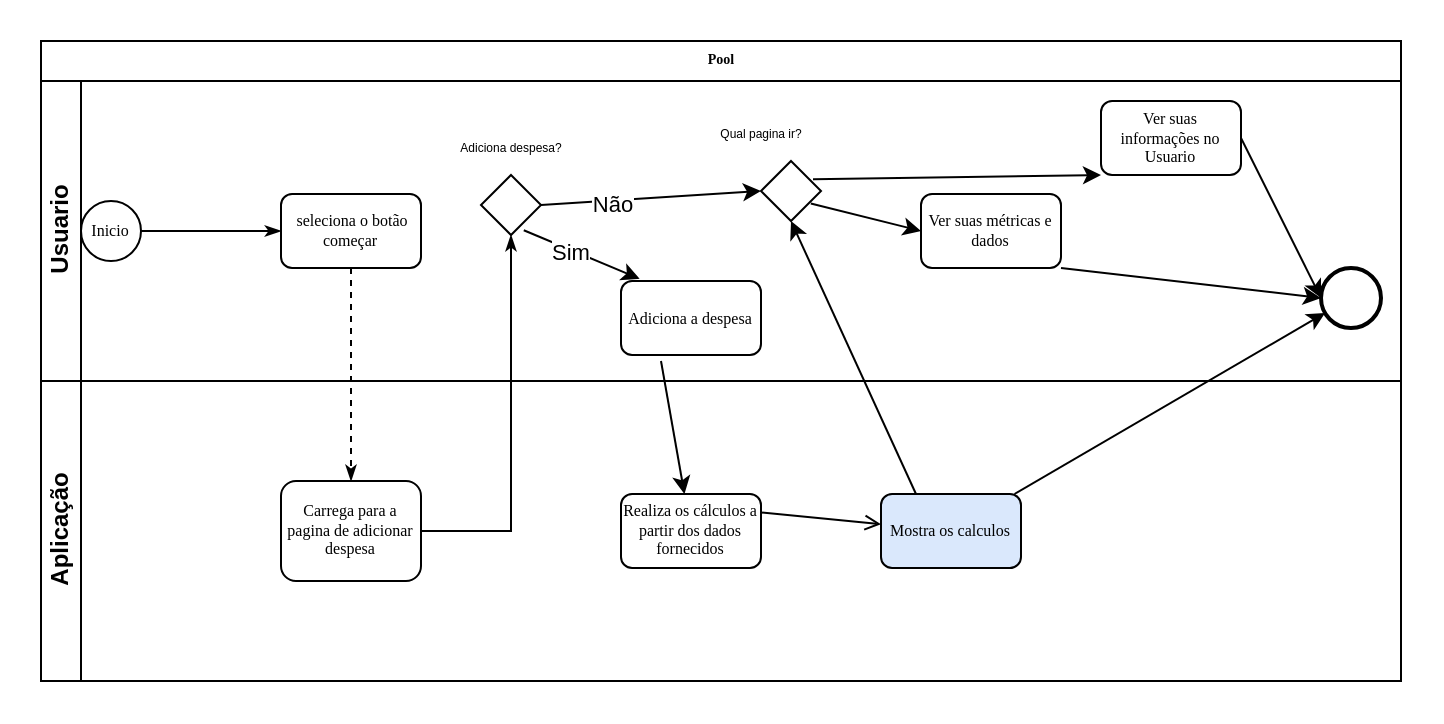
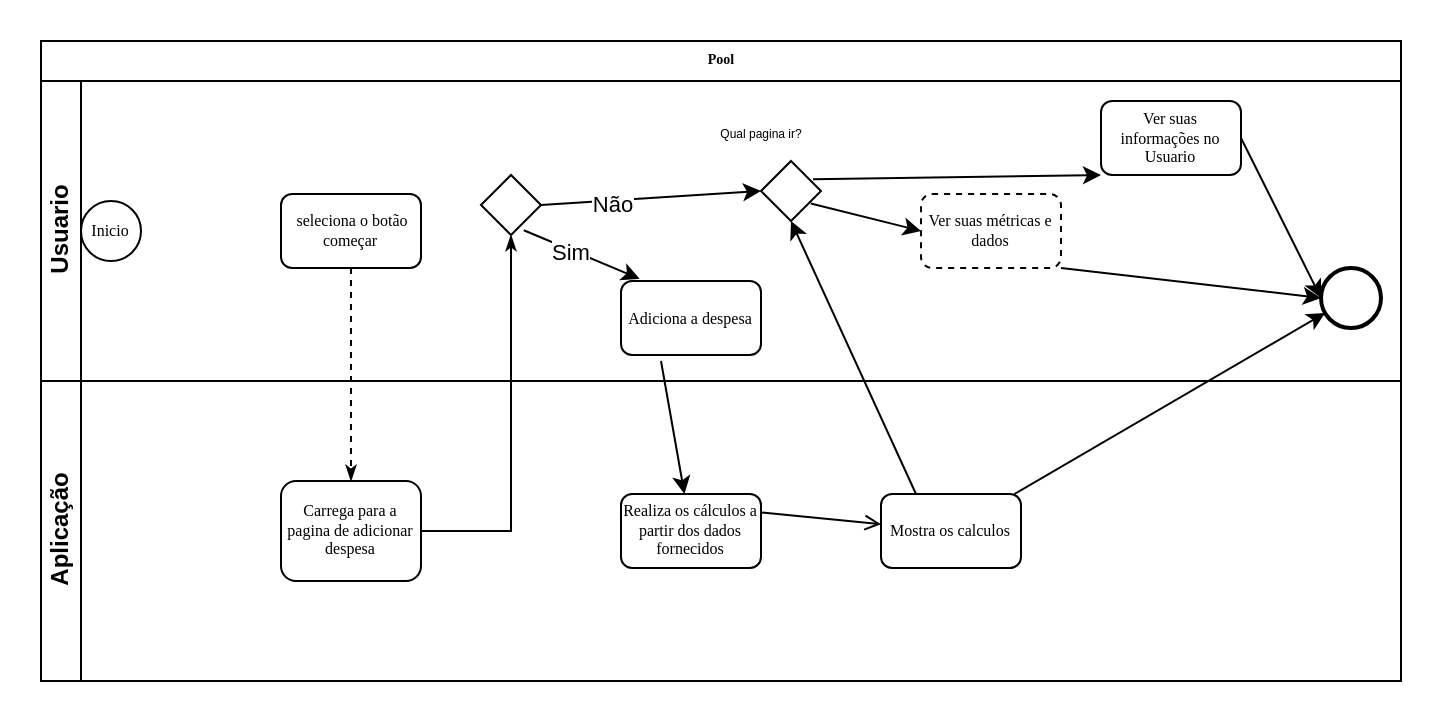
node "Adiciona despesa?": removed
edge "Inicio" -> "seleciona o botão começar": removed
node "Ver suas métricas e dados": style solid -> dashed
node "Mostra os calculos": fillcolor #dae8fc -> #ffffff
